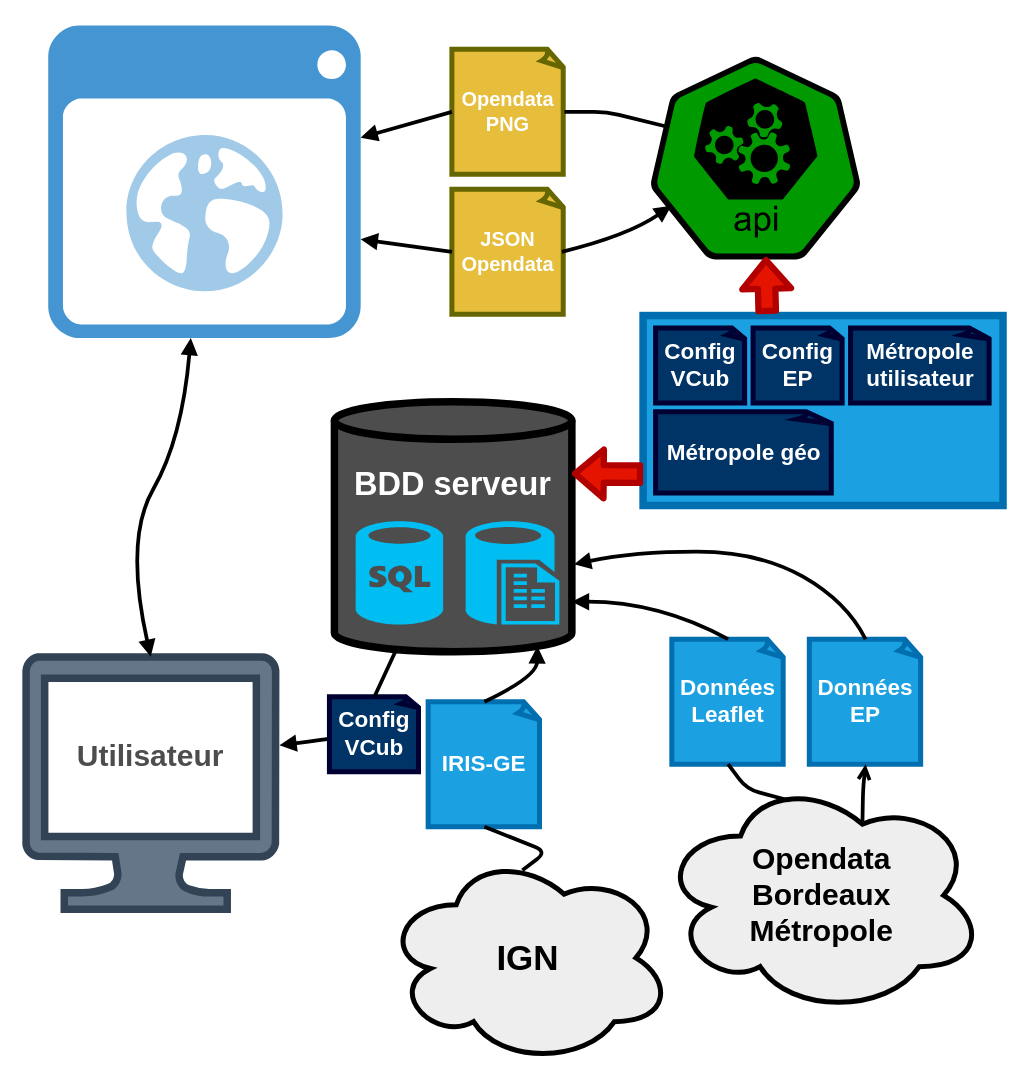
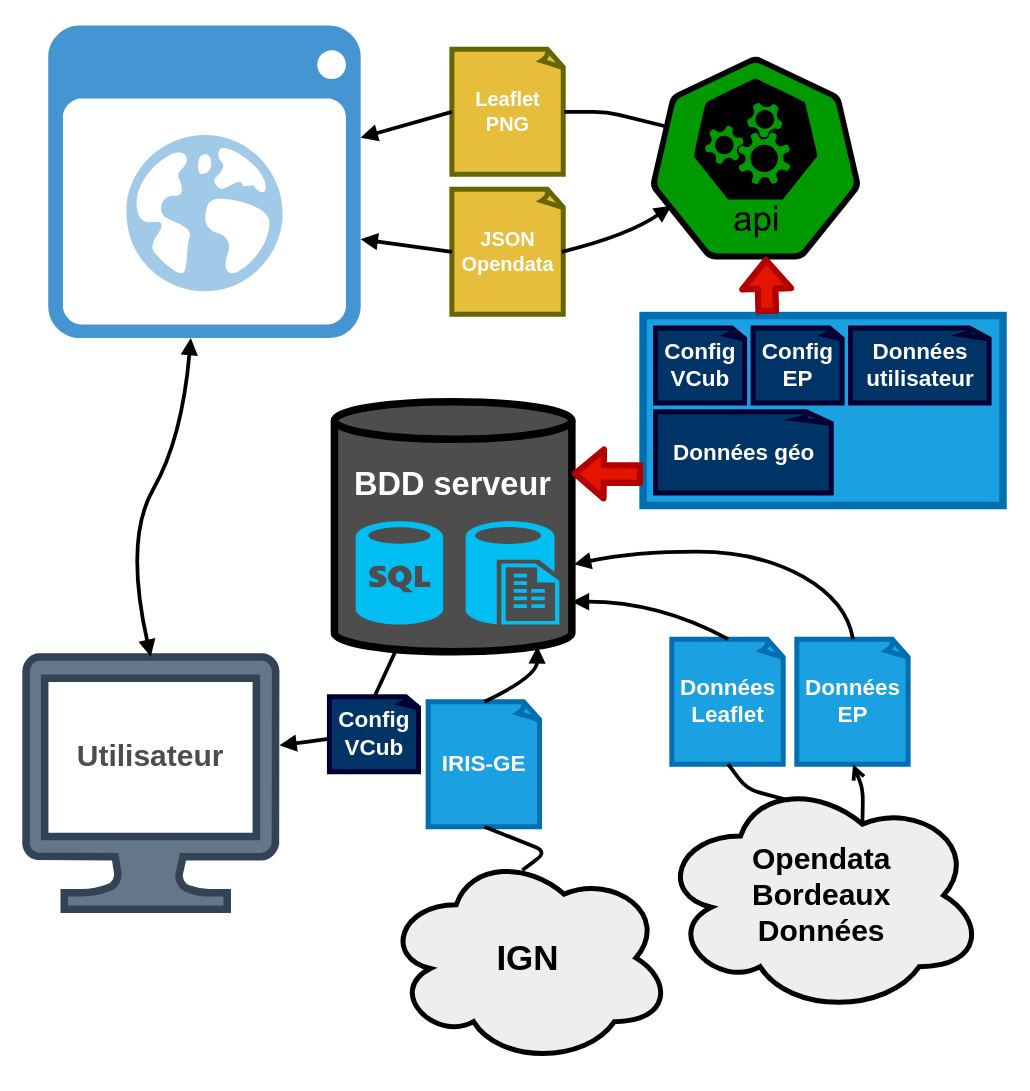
node "Opendata PNG": label "Opendata PNG" -> "Leaflet PNG"
node "Métropole utilisateur": label "Métropole utilisateur" -> "Données utilisateur"
node "Métropole géo": label "Métropole géo" -> "Données géo"
node "Données EP": moved (866, 702) -> (853, 702)
node "Opendata Bordeaux Métropole": label "Opendata Bordeaux Métropole" -> "Opendata Bordeaux Données"
